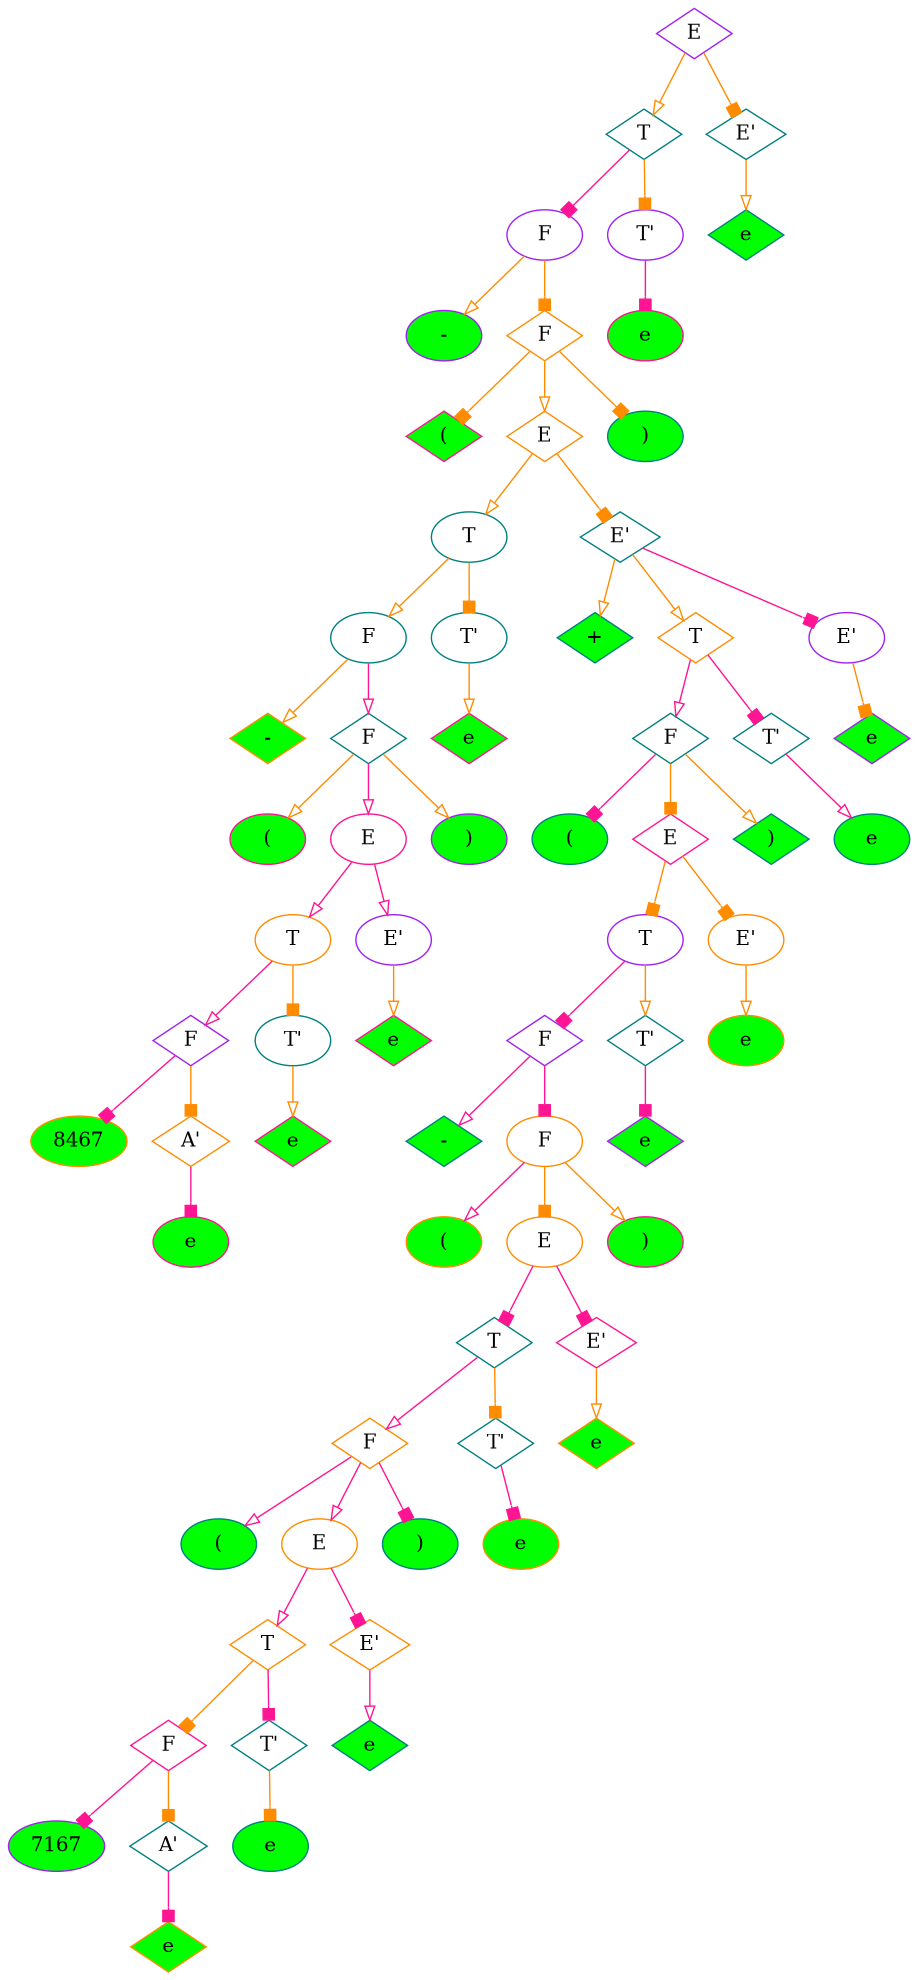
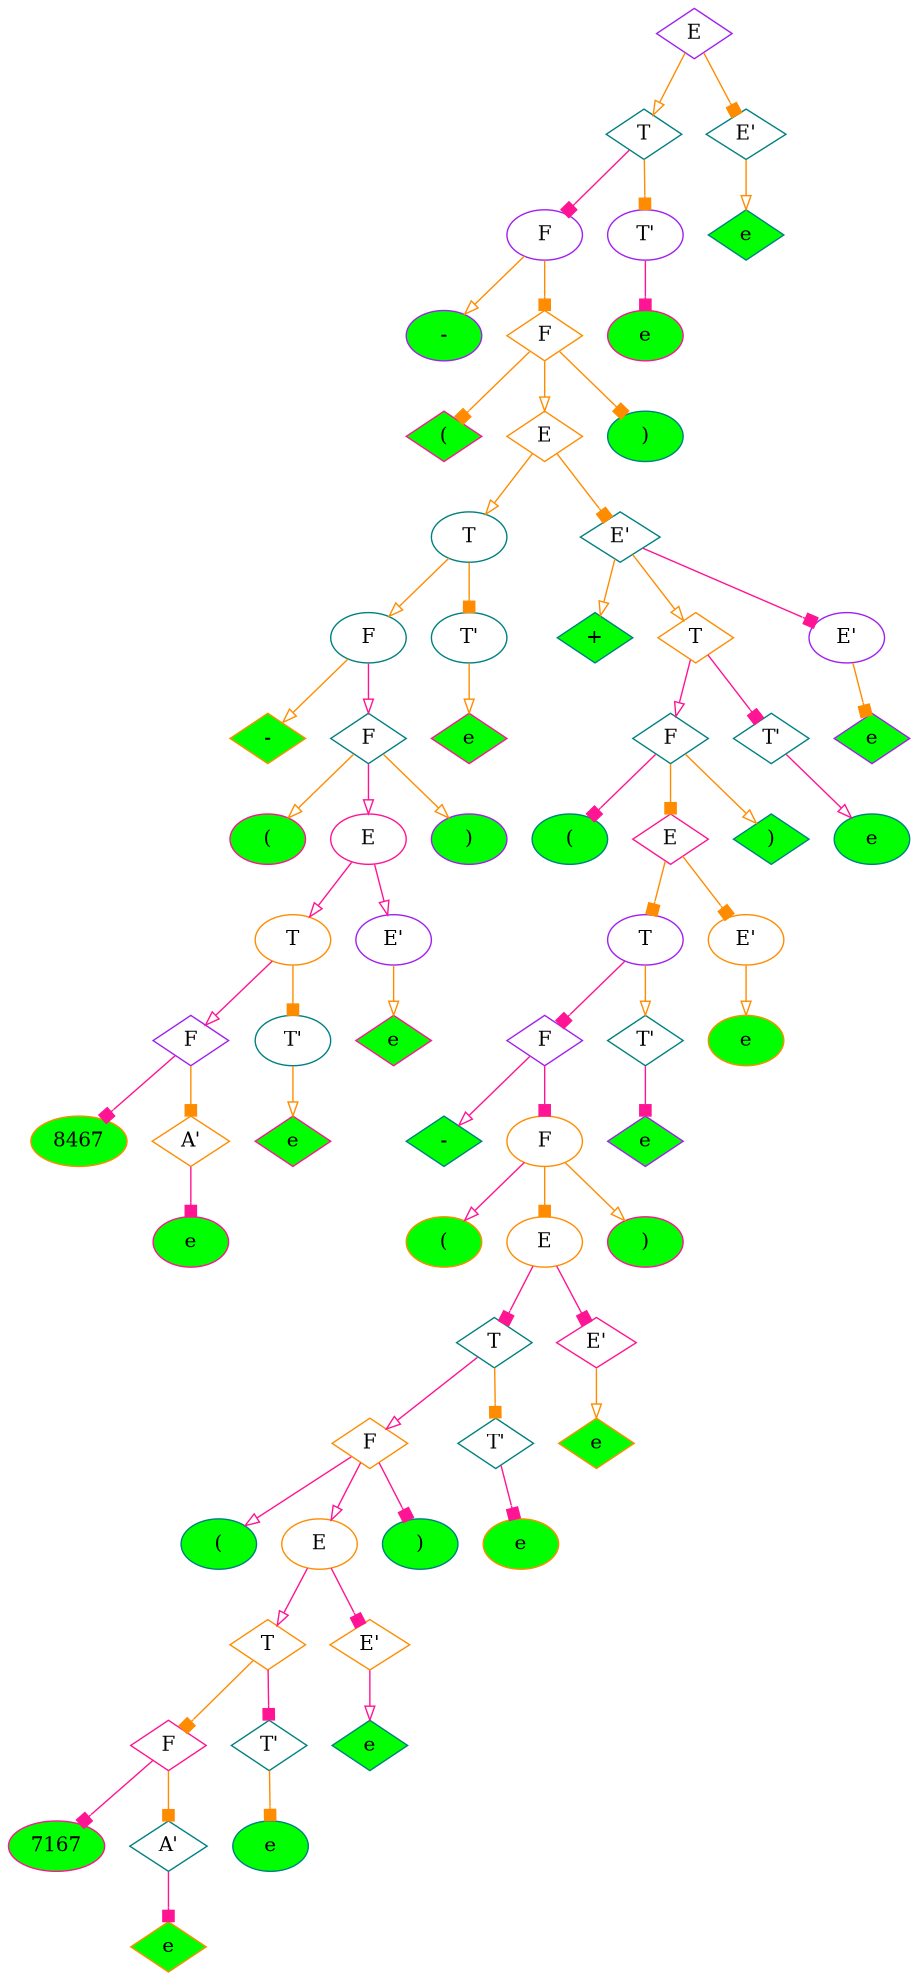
node "7167": color purple -> deeppink
